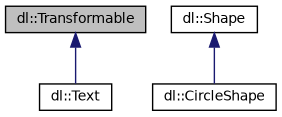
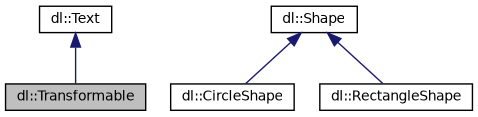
edge "dl::Text" -> "dl::Transformable": reversed
node "dl::RectangleShape": added
